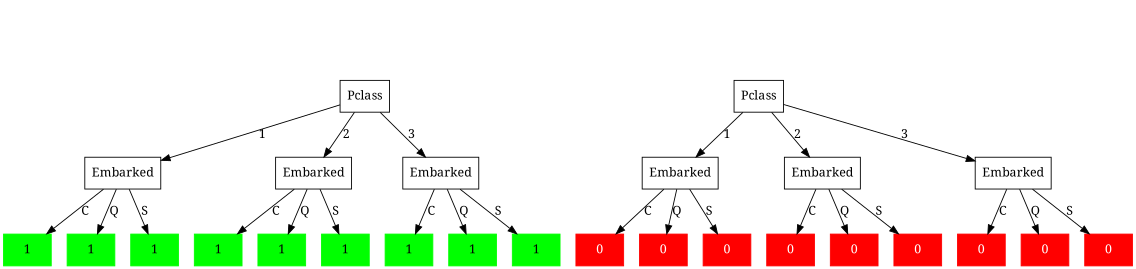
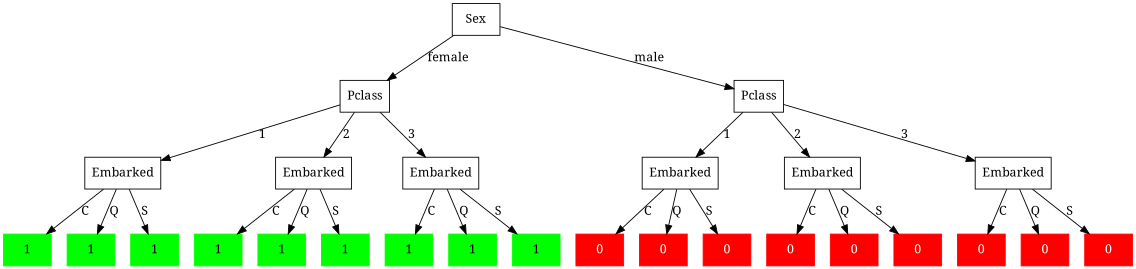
node "Sex": added
